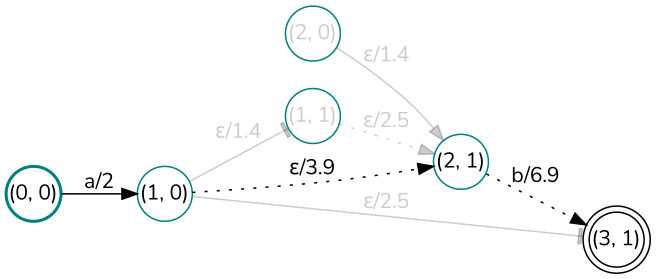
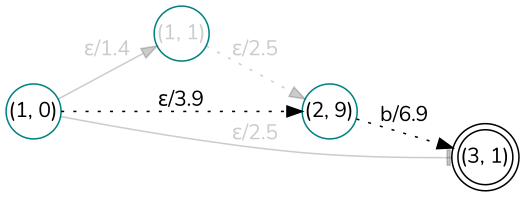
node "(2, 0)": removed
edge "(1, 0)" -> "(1, 1)": arrowhead tee -> normal
node "(2, 1)": label "(2, 1)" -> "(2, 9)"
node "(0, 0)": removed
